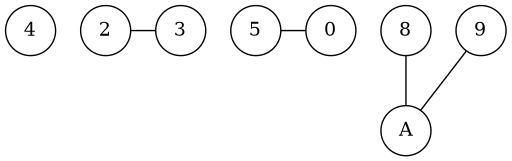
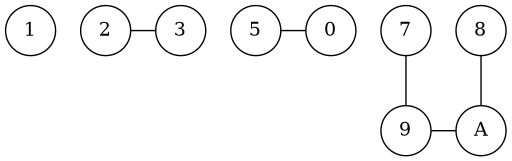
node "4": label "4" -> "1"
node "7": added
